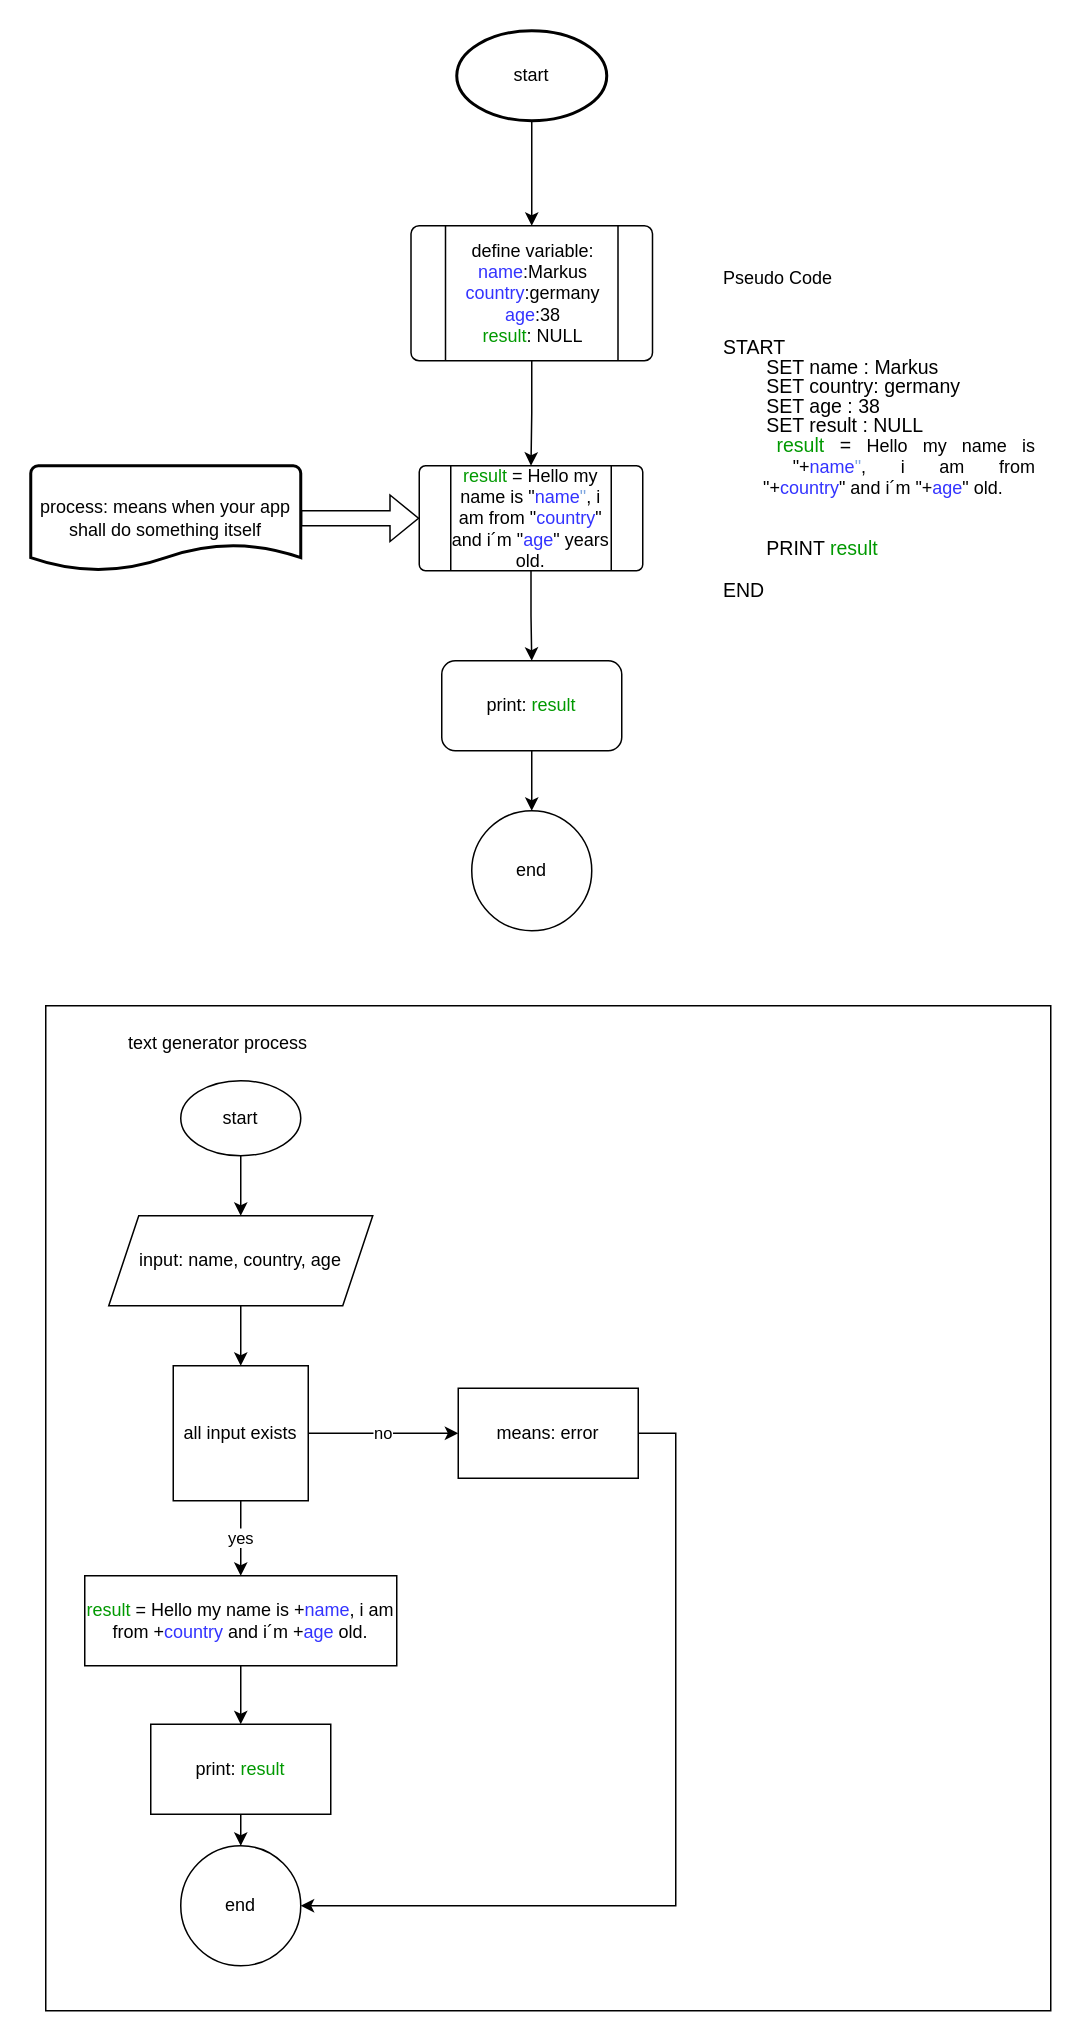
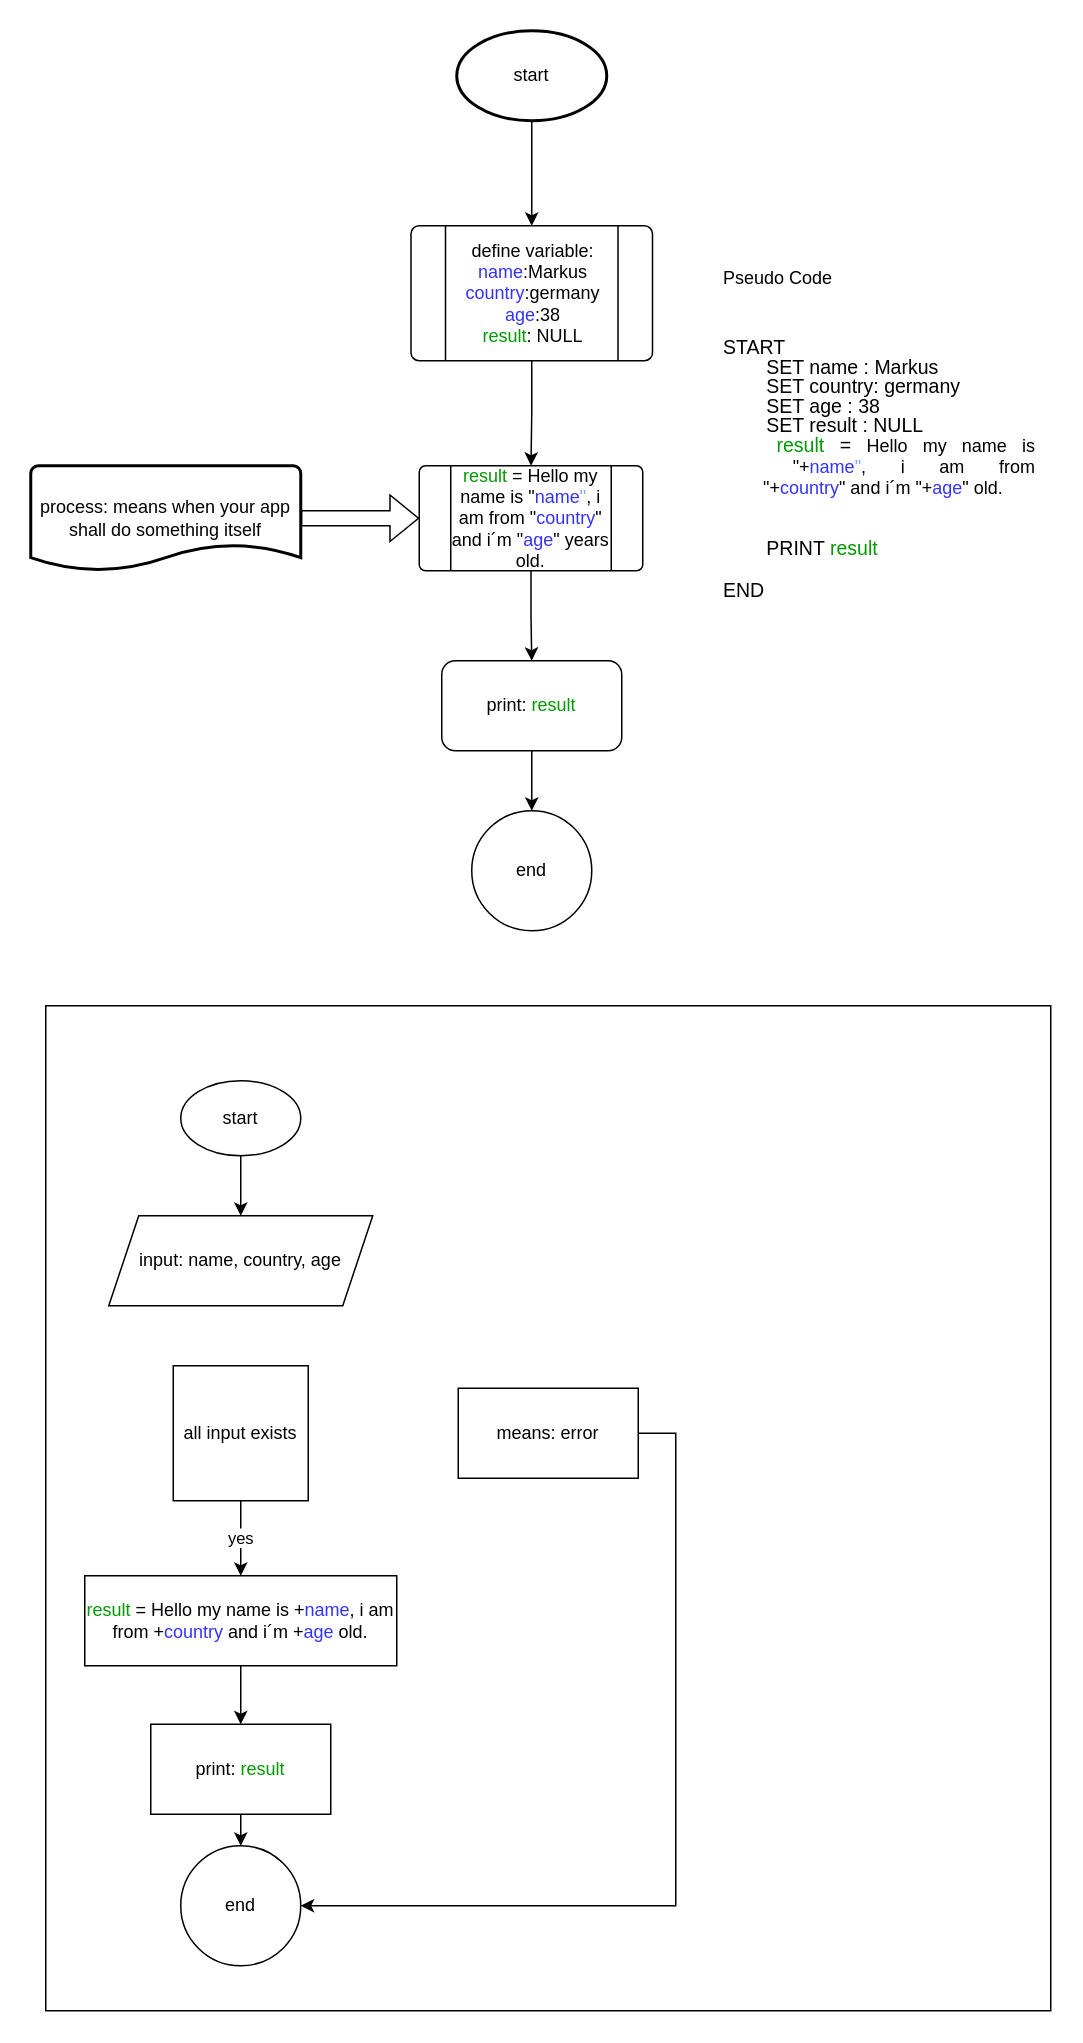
node "text generator process": removed
edge "input: name, country, age" -> "all input exists": removed
edge "all input exists" -> "means: error": removed, label "no"
